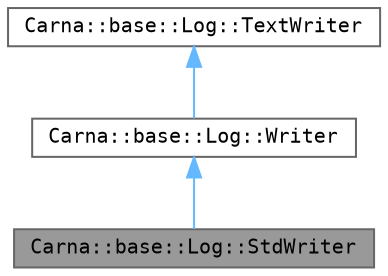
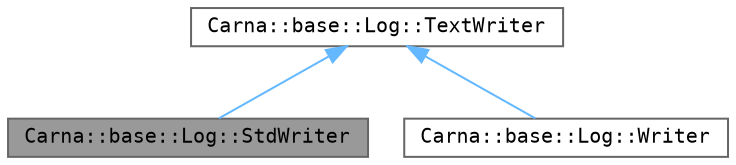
edge "Carna::base::Log::StdWriter" -> "Carna::base::Log::Writer": now "Carna::base::Log::StdWriter" -> "Carna::base::Log::TextWriter"
